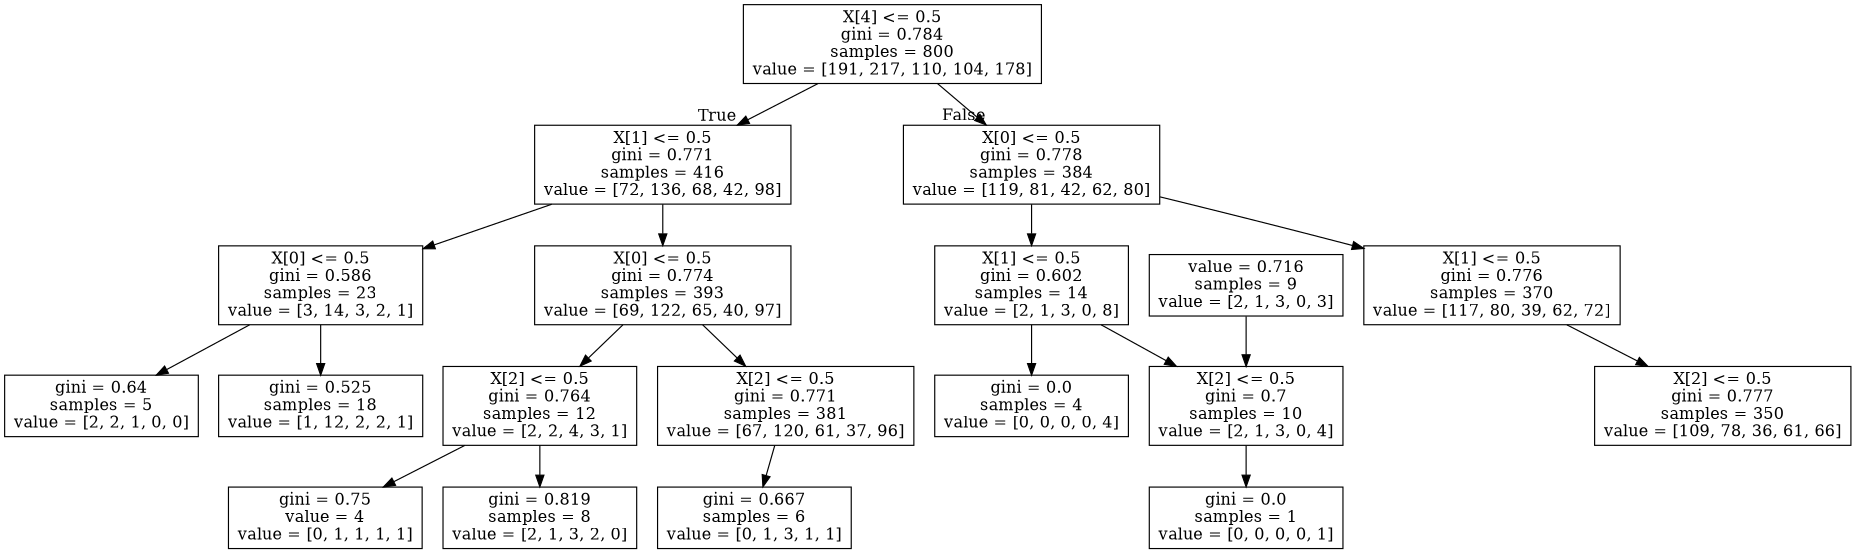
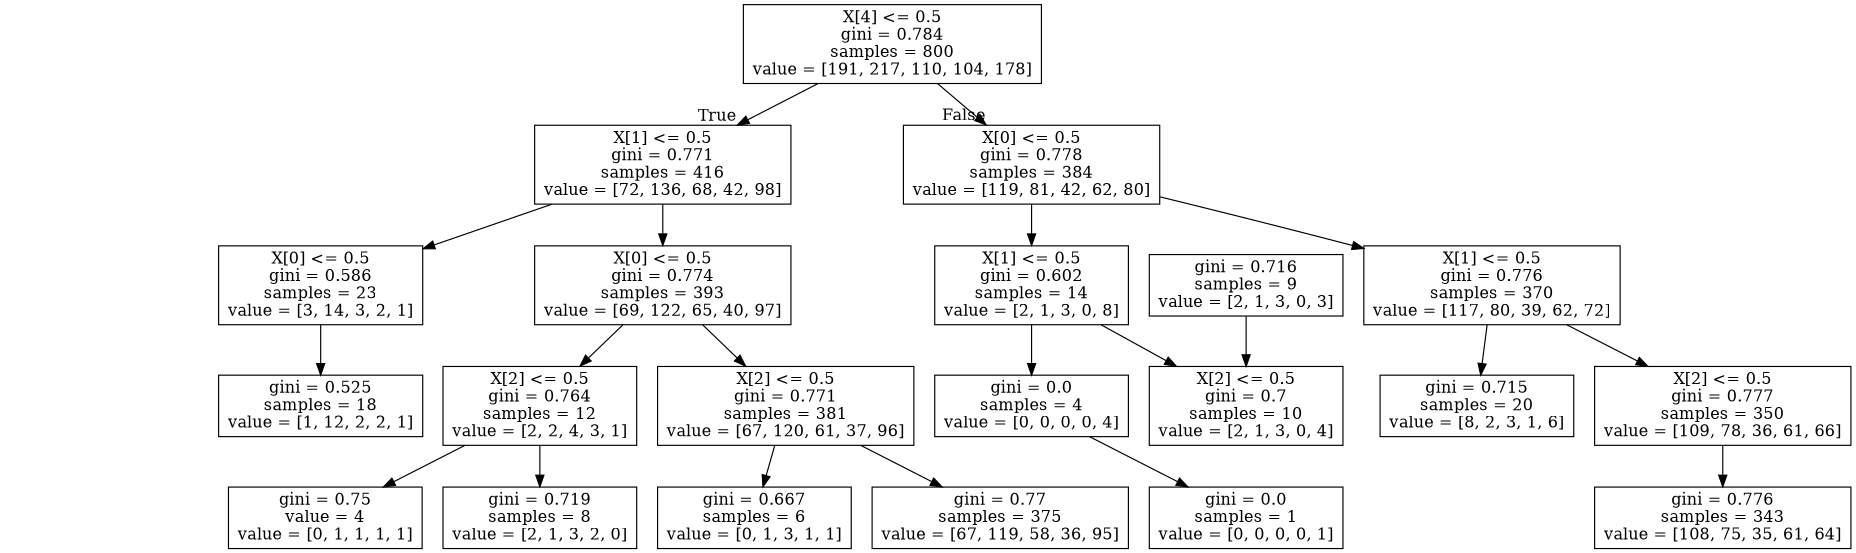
node "value = 0.716 samples = 9 value = [2, 1, 3, 0, 3]": label "value = 0.716 samples = 9 value = [2, 1, 3, 0, 3]" -> "gini = 0.716 samples = 9 value = [2, 1, 3, 0, 3]"
node "gini = 0.64 samples = 5 value = [2, 2, 1, 0, 0]": removed
node "gini = 0.715 samples = 20 value = [8, 2, 3, 1, 6]": added
edge "X[2] <= 0.5 gini = 0.7 samples = 10 value = [2, 1, 3, 0, 4]" -> "gini = 0.0 samples = 1 value = [0, 0, 0, 0, 1]": now "gini = 0.0 samples = 4 value = [0, 0, 0, 0, 4]" -> "gini = 0.0 samples = 1 value = [0, 0, 0, 0, 1]"
node "gini = 0.819 samples = 8 value = [2, 1, 3, 2, 0]": label "gini = 0.819 samples = 8 value = [2, 1, 3, 2, 0]" -> "gini = 0.719 samples = 8 value = [2, 1, 3, 2, 0]"
node "gini = 0.77 samples = 375 value = [67, 119, 58, 36, 95]": added
node "gini = 0.776 samples = 343 value = [108, 75, 35, 61, 64]": added
